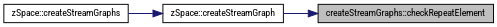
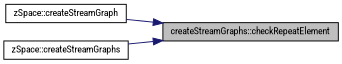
edge "zSpace::createStreamGraphs" -> "zSpace::createStreamGraph": now "zSpace::createStreamGraphs" -> "createStreamGraphs::checkRepeatElement"
